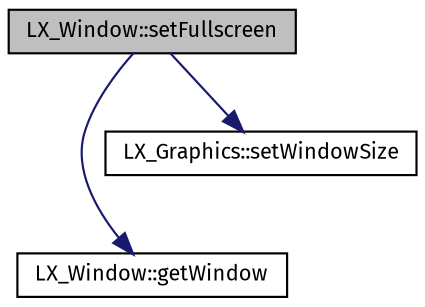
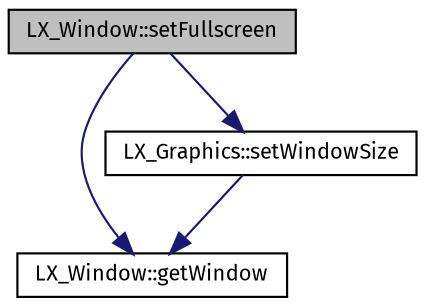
edge "LX_Graphics::setWindowSize" -> "LX_Window::getWindow": added
